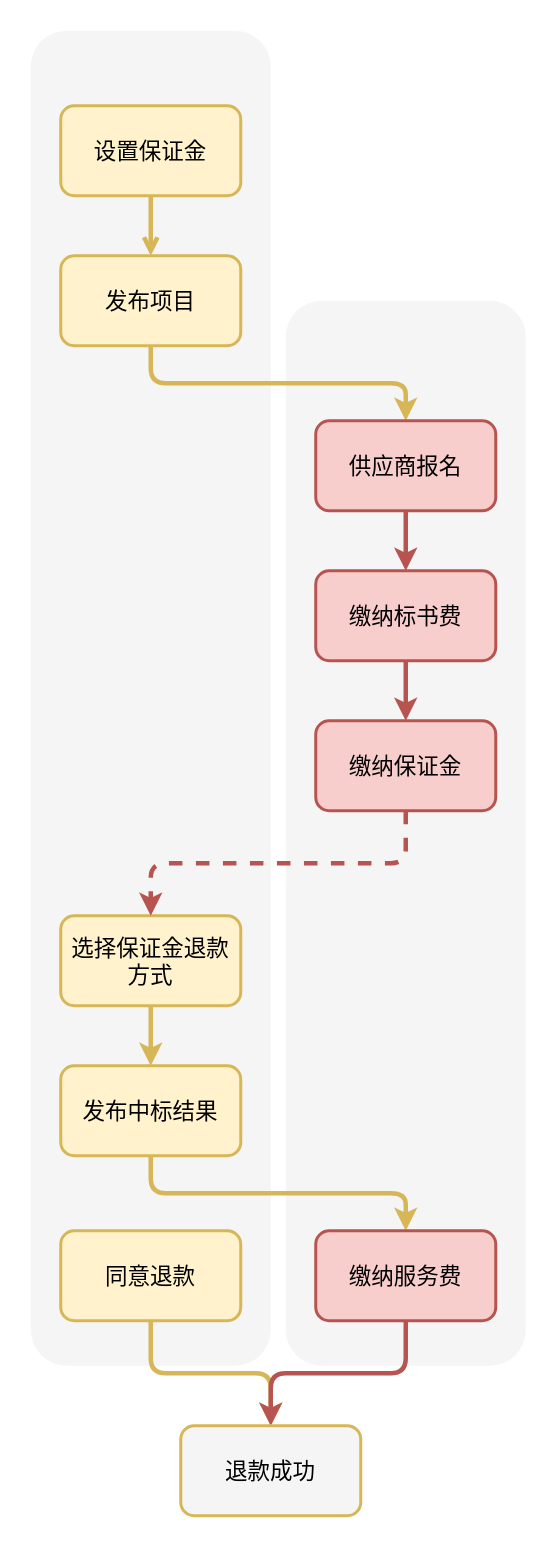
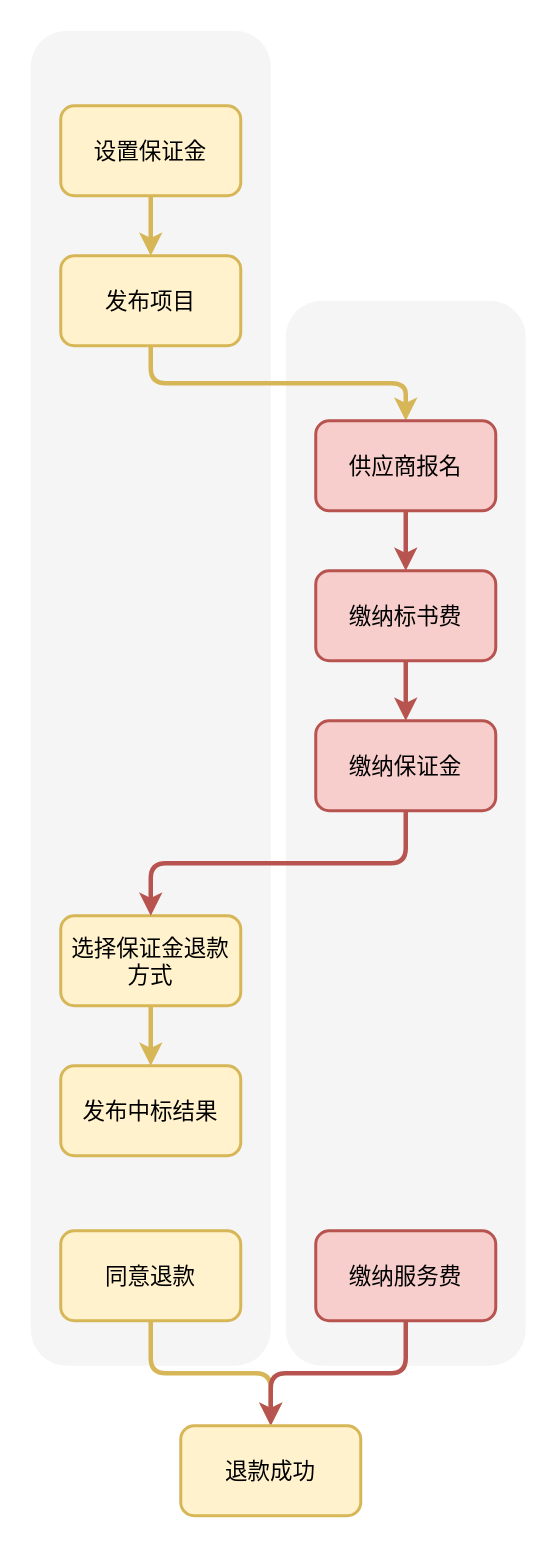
edge "设置保证金" -> "发布项目": arrowhead open -> classic
edge "缴纳保证金" -> "选择保证金退款方式": style dashed -> solid
edge "发布中标结果" -> "缴纳服务费": removed
node "退款成功": fillcolor #f5f5f5 -> #fff2cc
